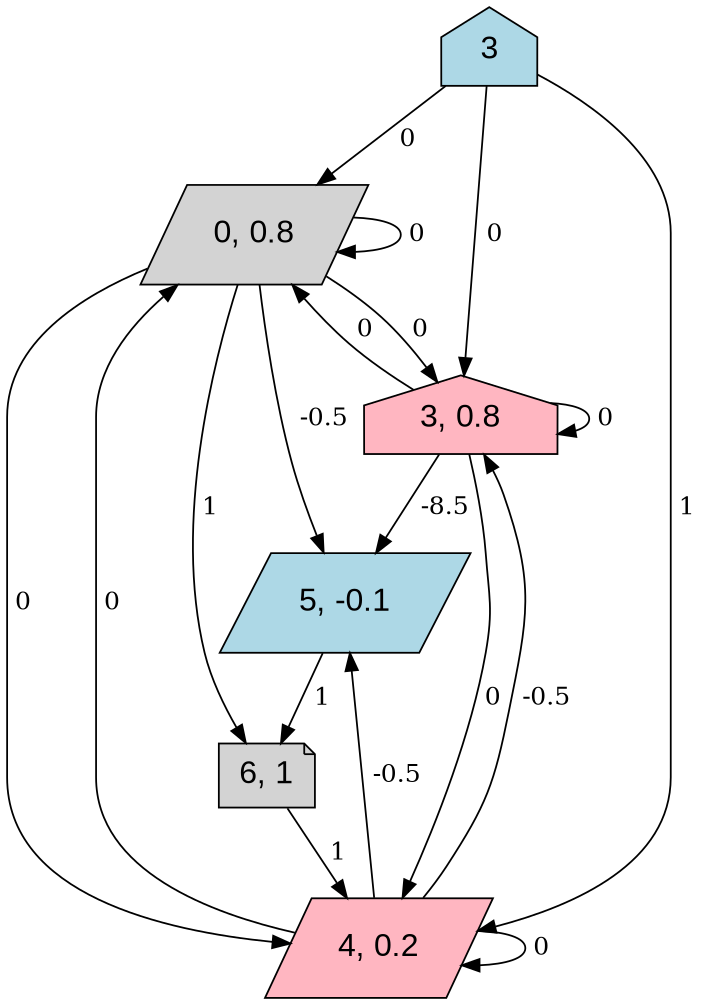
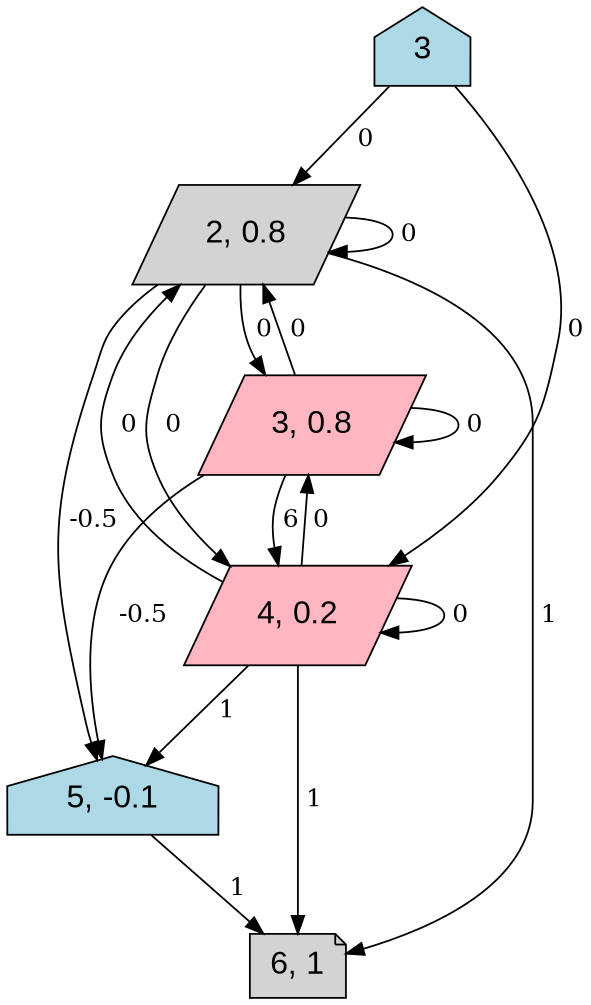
edge "3" -> "3, 0.8": removed, label "0"
node "0, 0.8": label "0, 0.8" -> "2, 0.8"
node "3, 0.8": shape house -> parallelogram
edge "3, 0.8" -> "5, -0.1": label " -8.5" -> " -0.5"
edge "3" -> "4, 0.2": label " 1" -> " 0"
node "5, -0.1": shape parallelogram -> house
edge "3, 0.8" -> "4, 0.2": label " 0" -> " 6"
edge "4, 0.2" -> "3, 0.8": label " -0.5" -> " 0"
edge "4, 0.2" -> "5, -0.1": label " -0.5" -> " 1"
edge "6, 1" -> "4, 0.2": reversed
